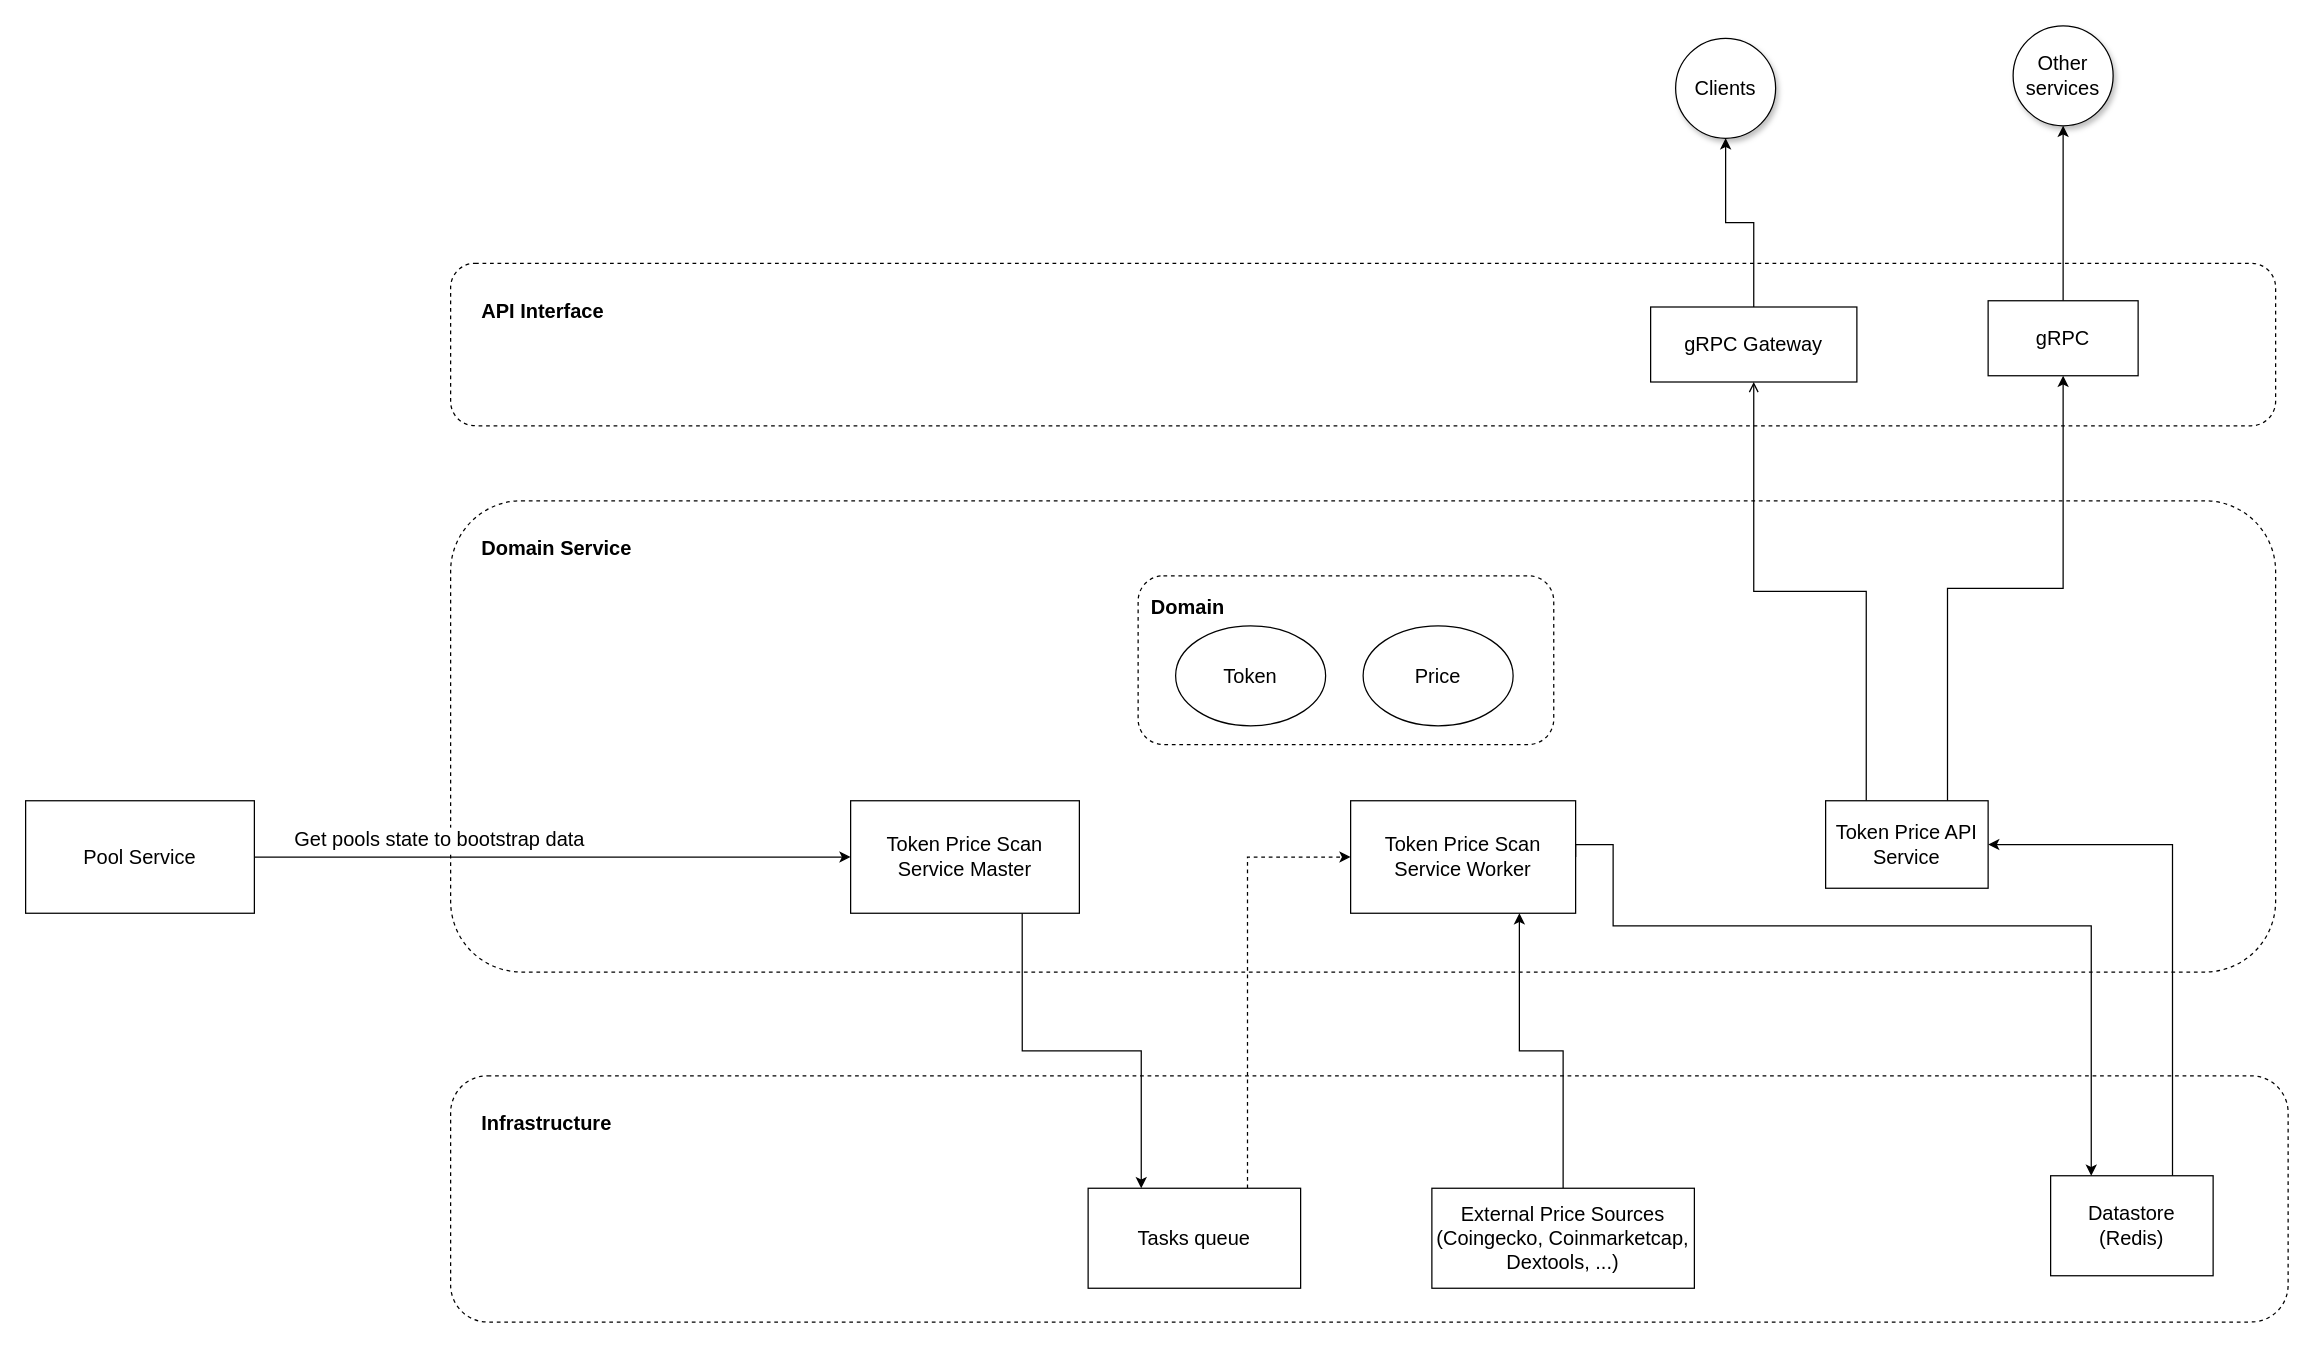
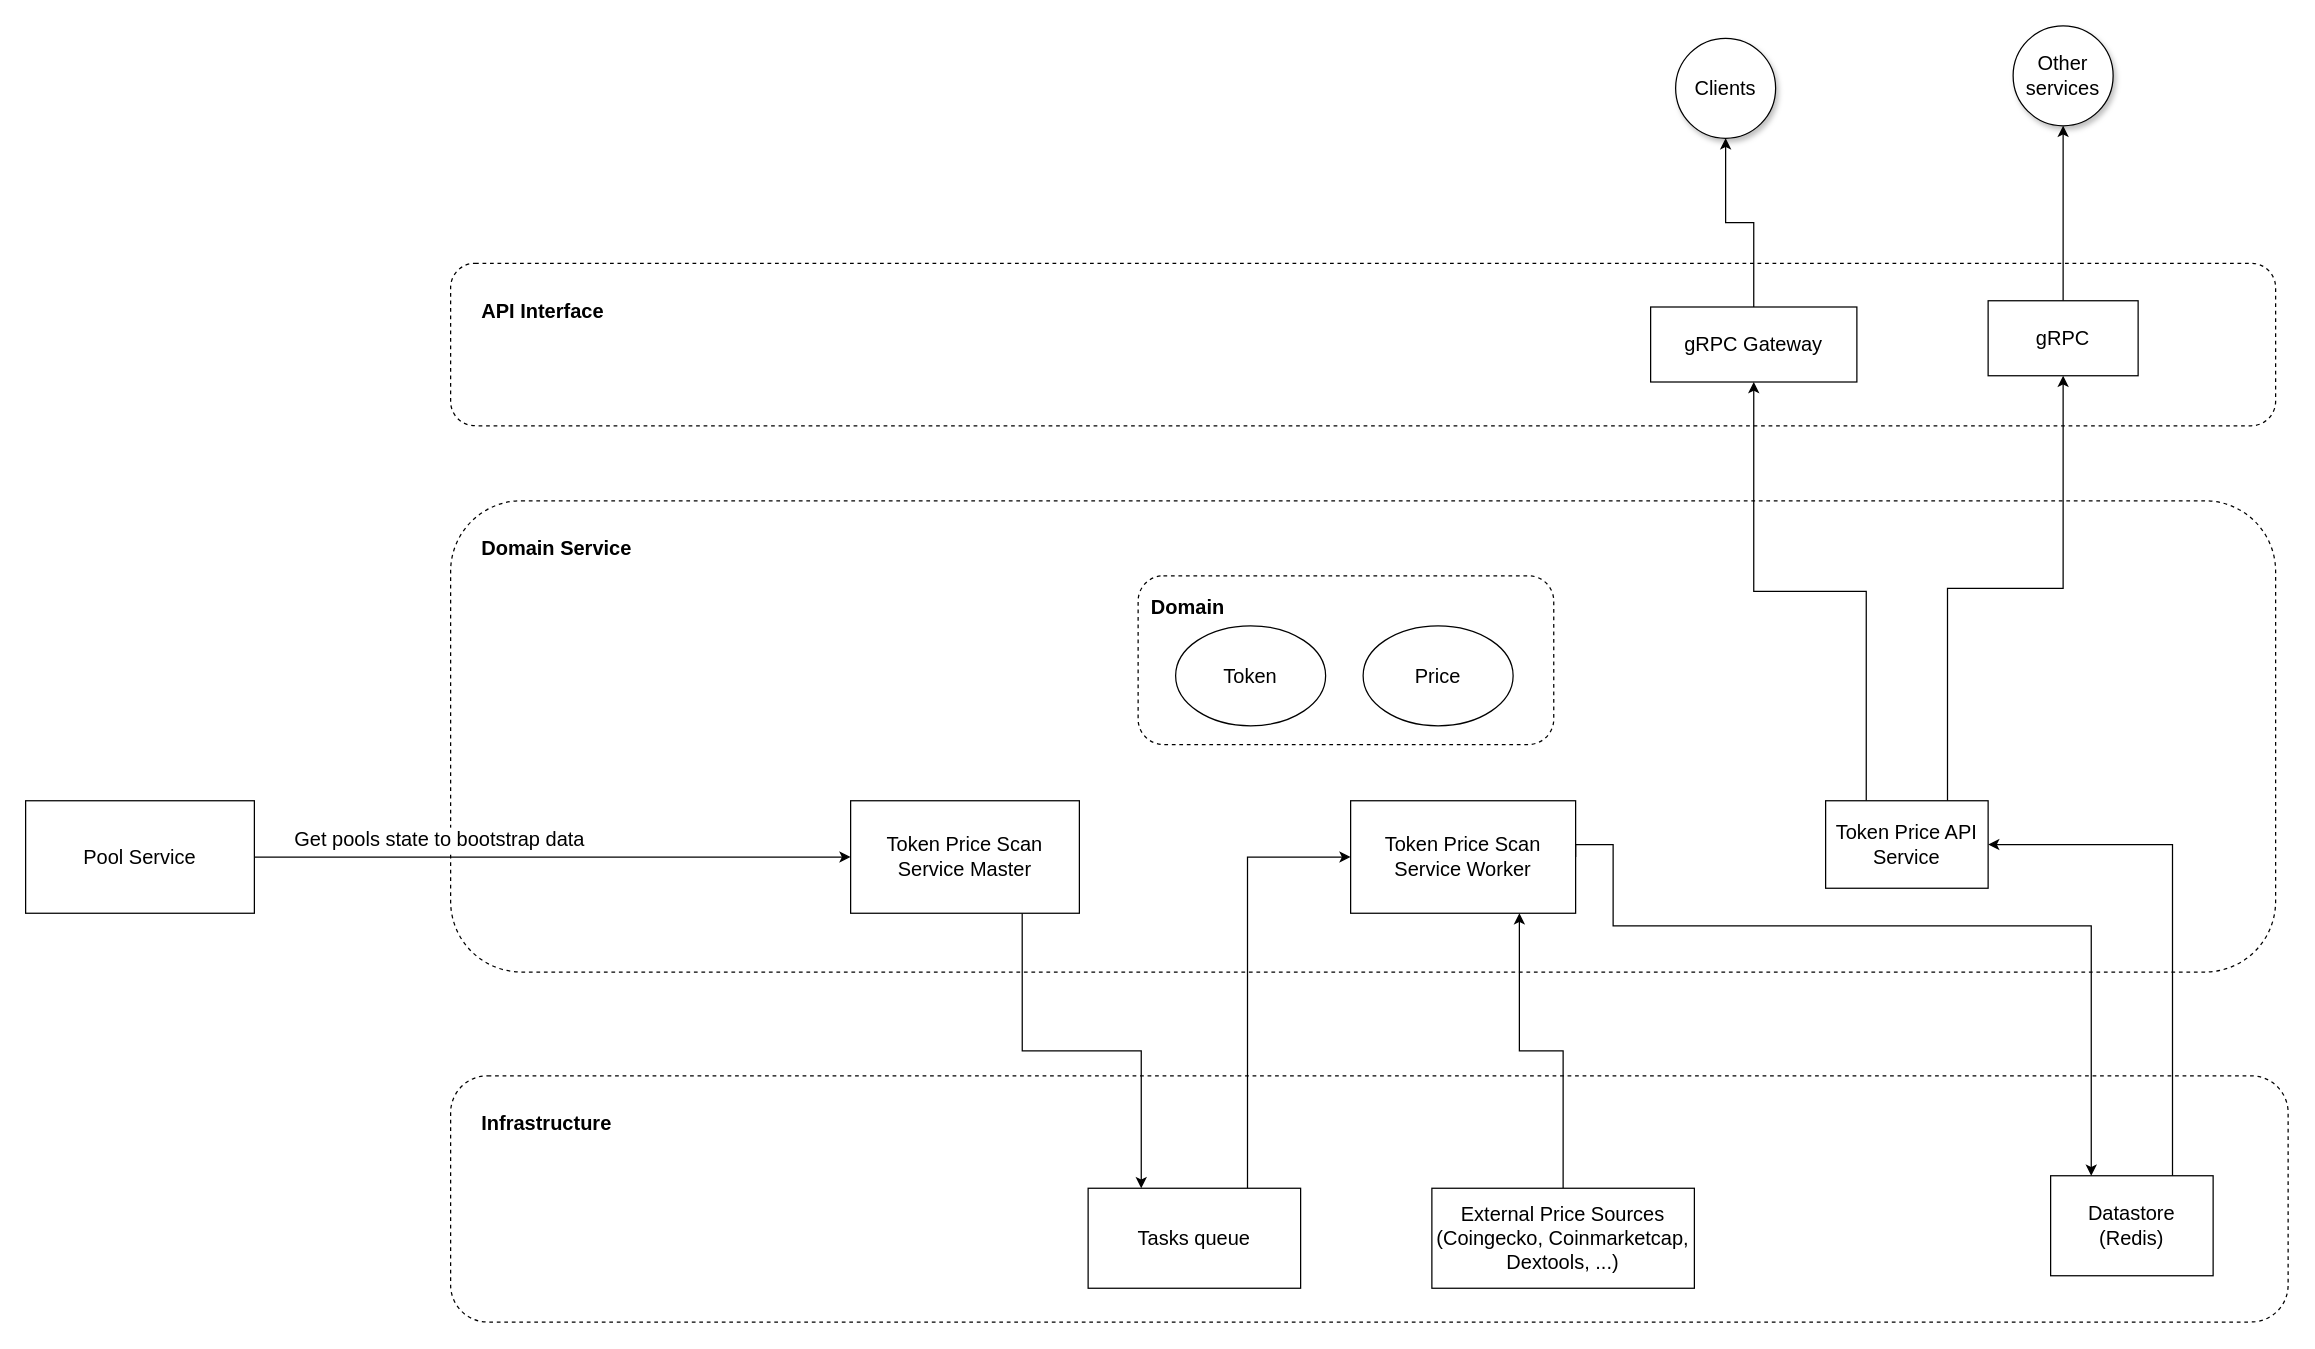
edge "Token Price API Service" -> "gRPC Gateway": arrowhead open -> classic
edge "Tasks queue" -> "Token Price Scan Service Worker": style dashed -> solid
